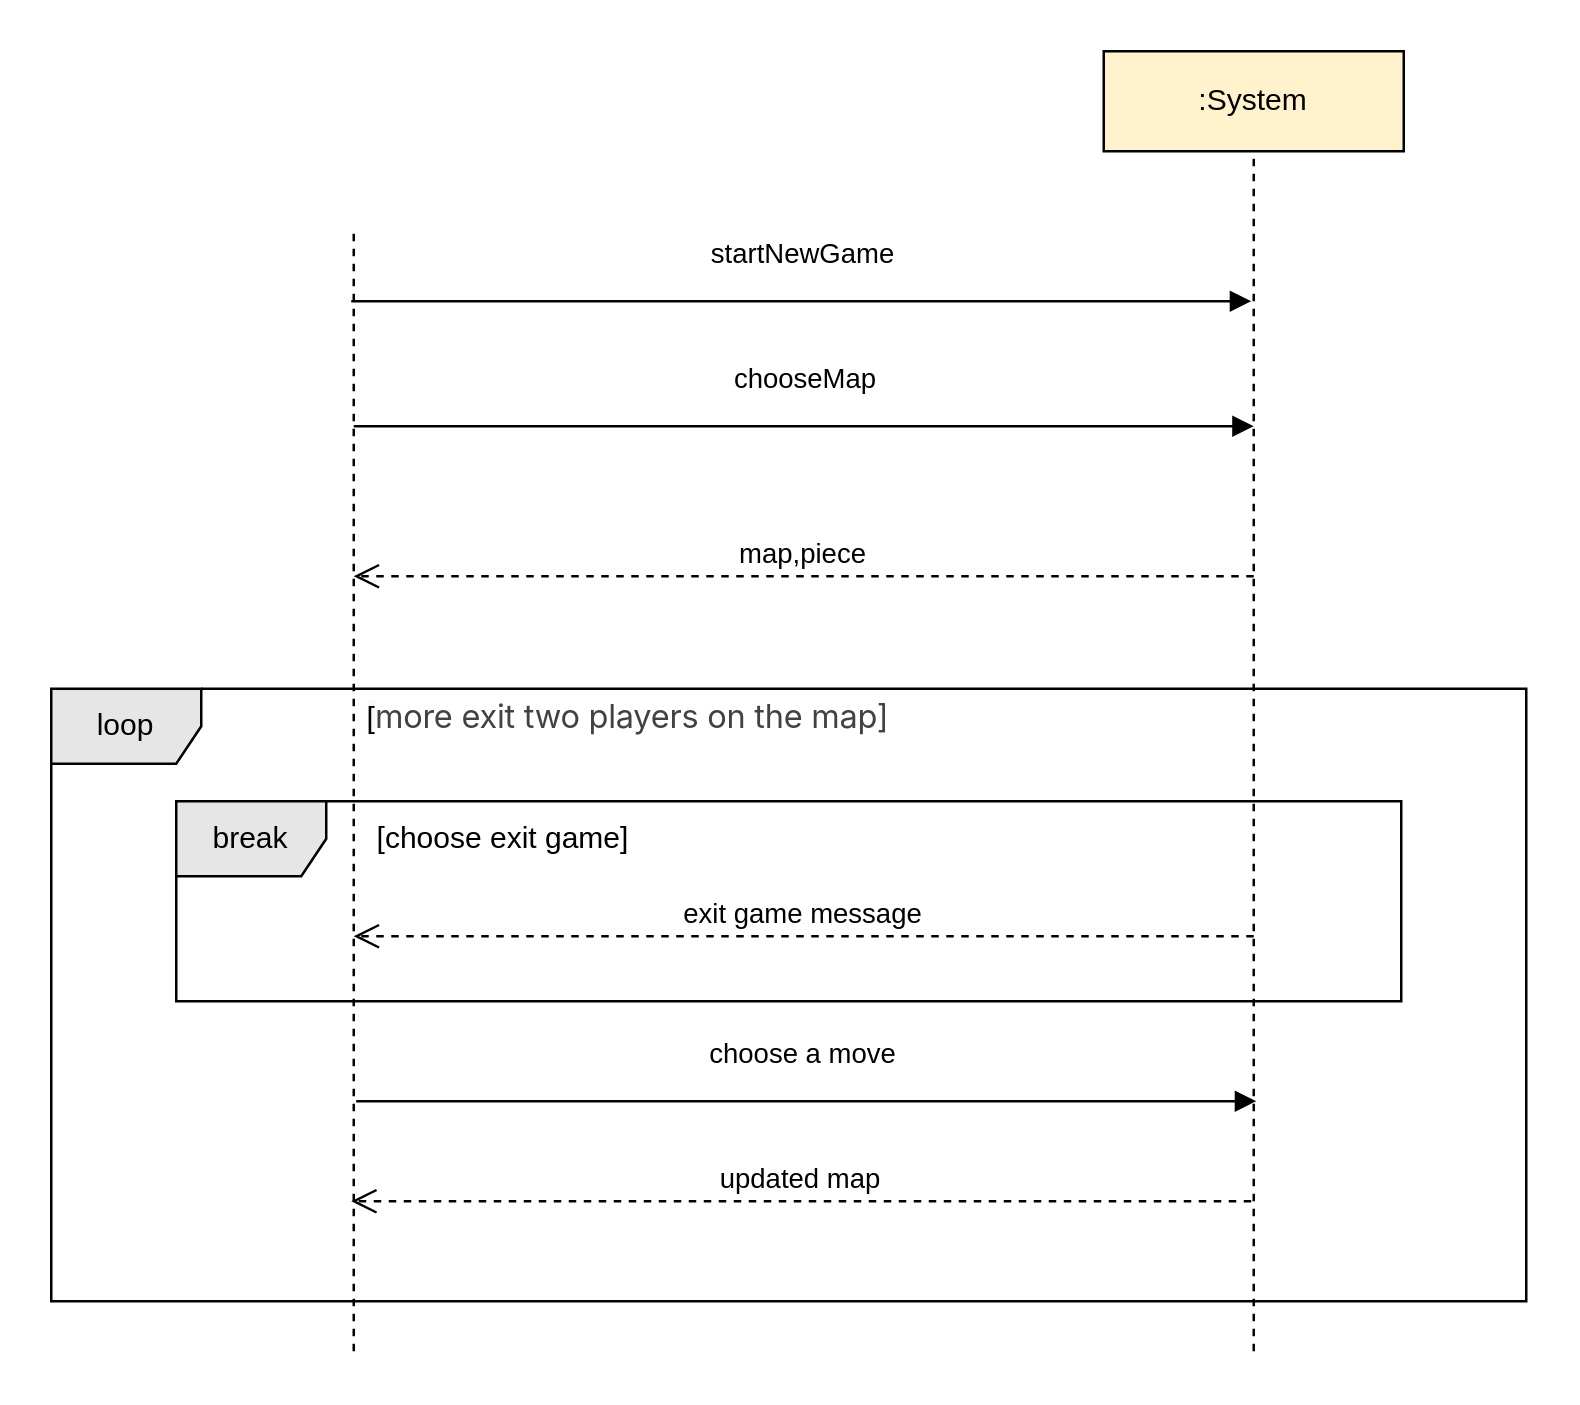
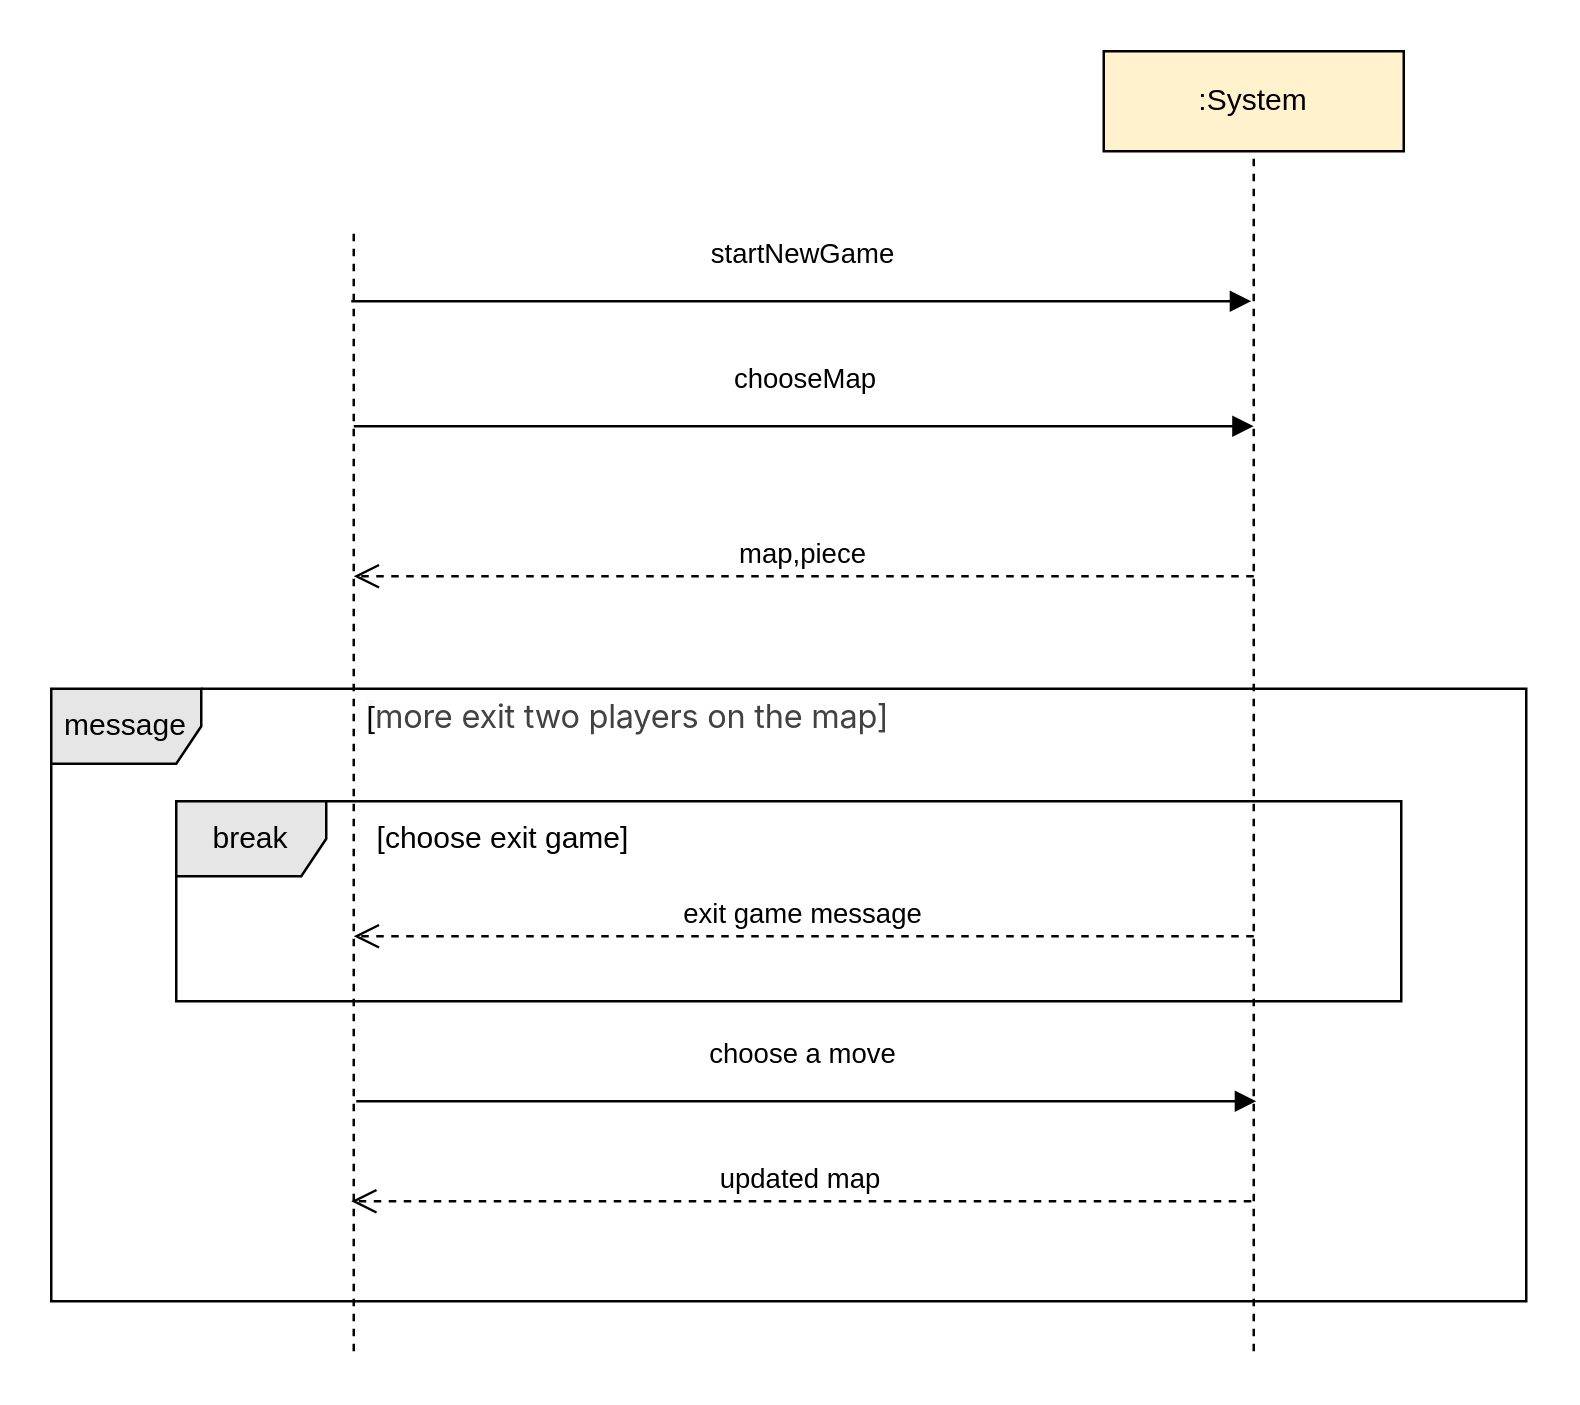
node "loop": label "loop" -> "message"
